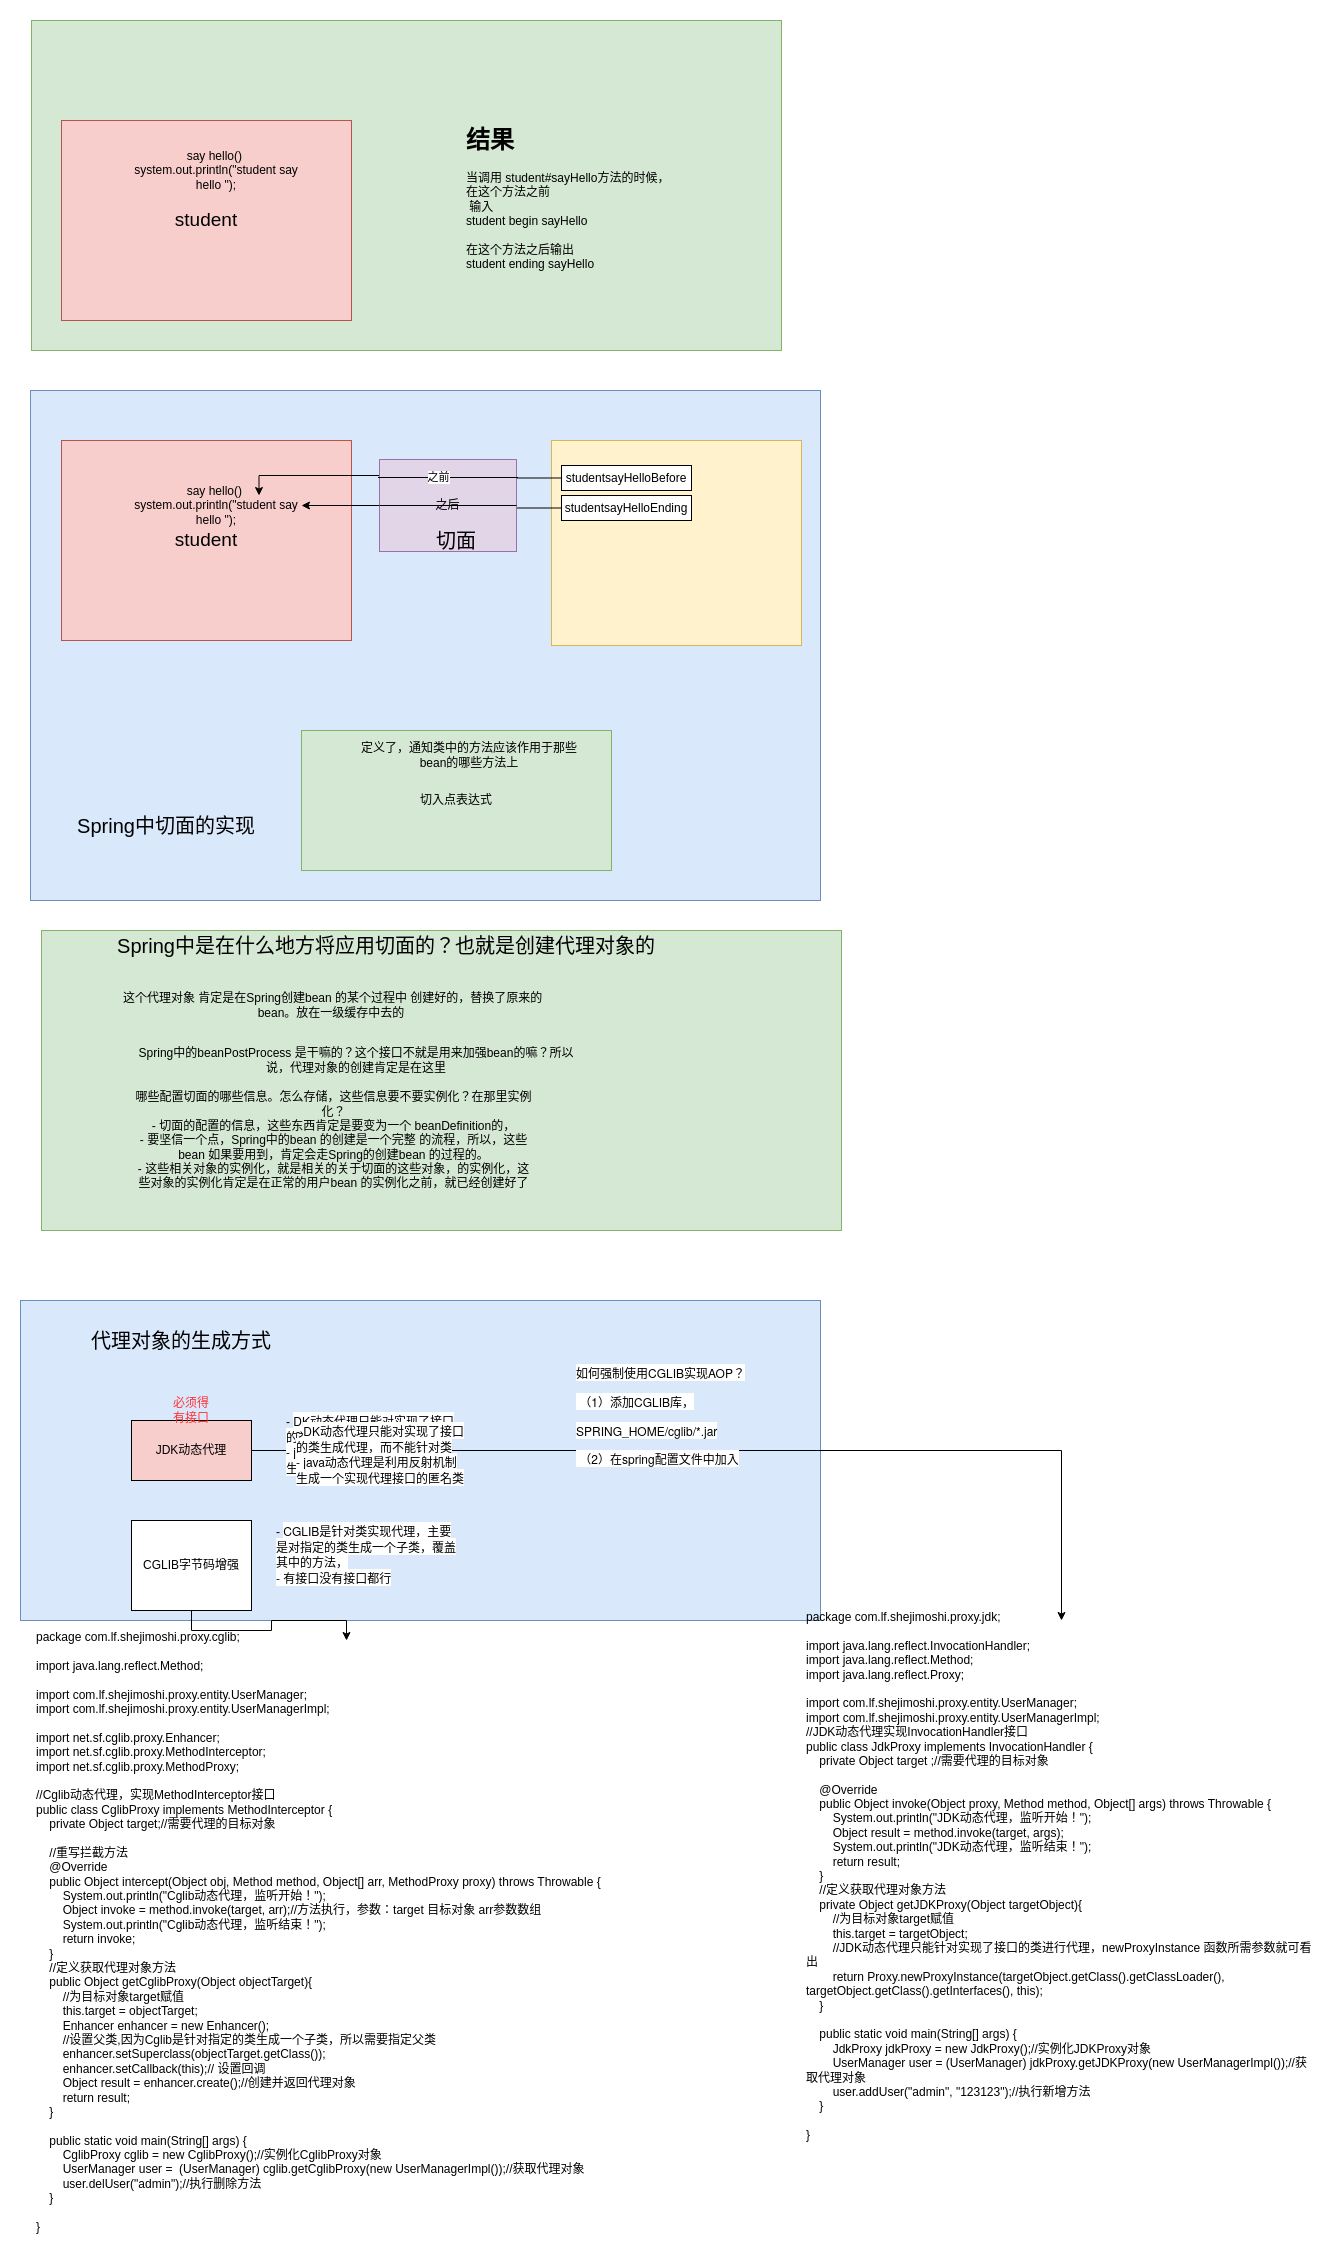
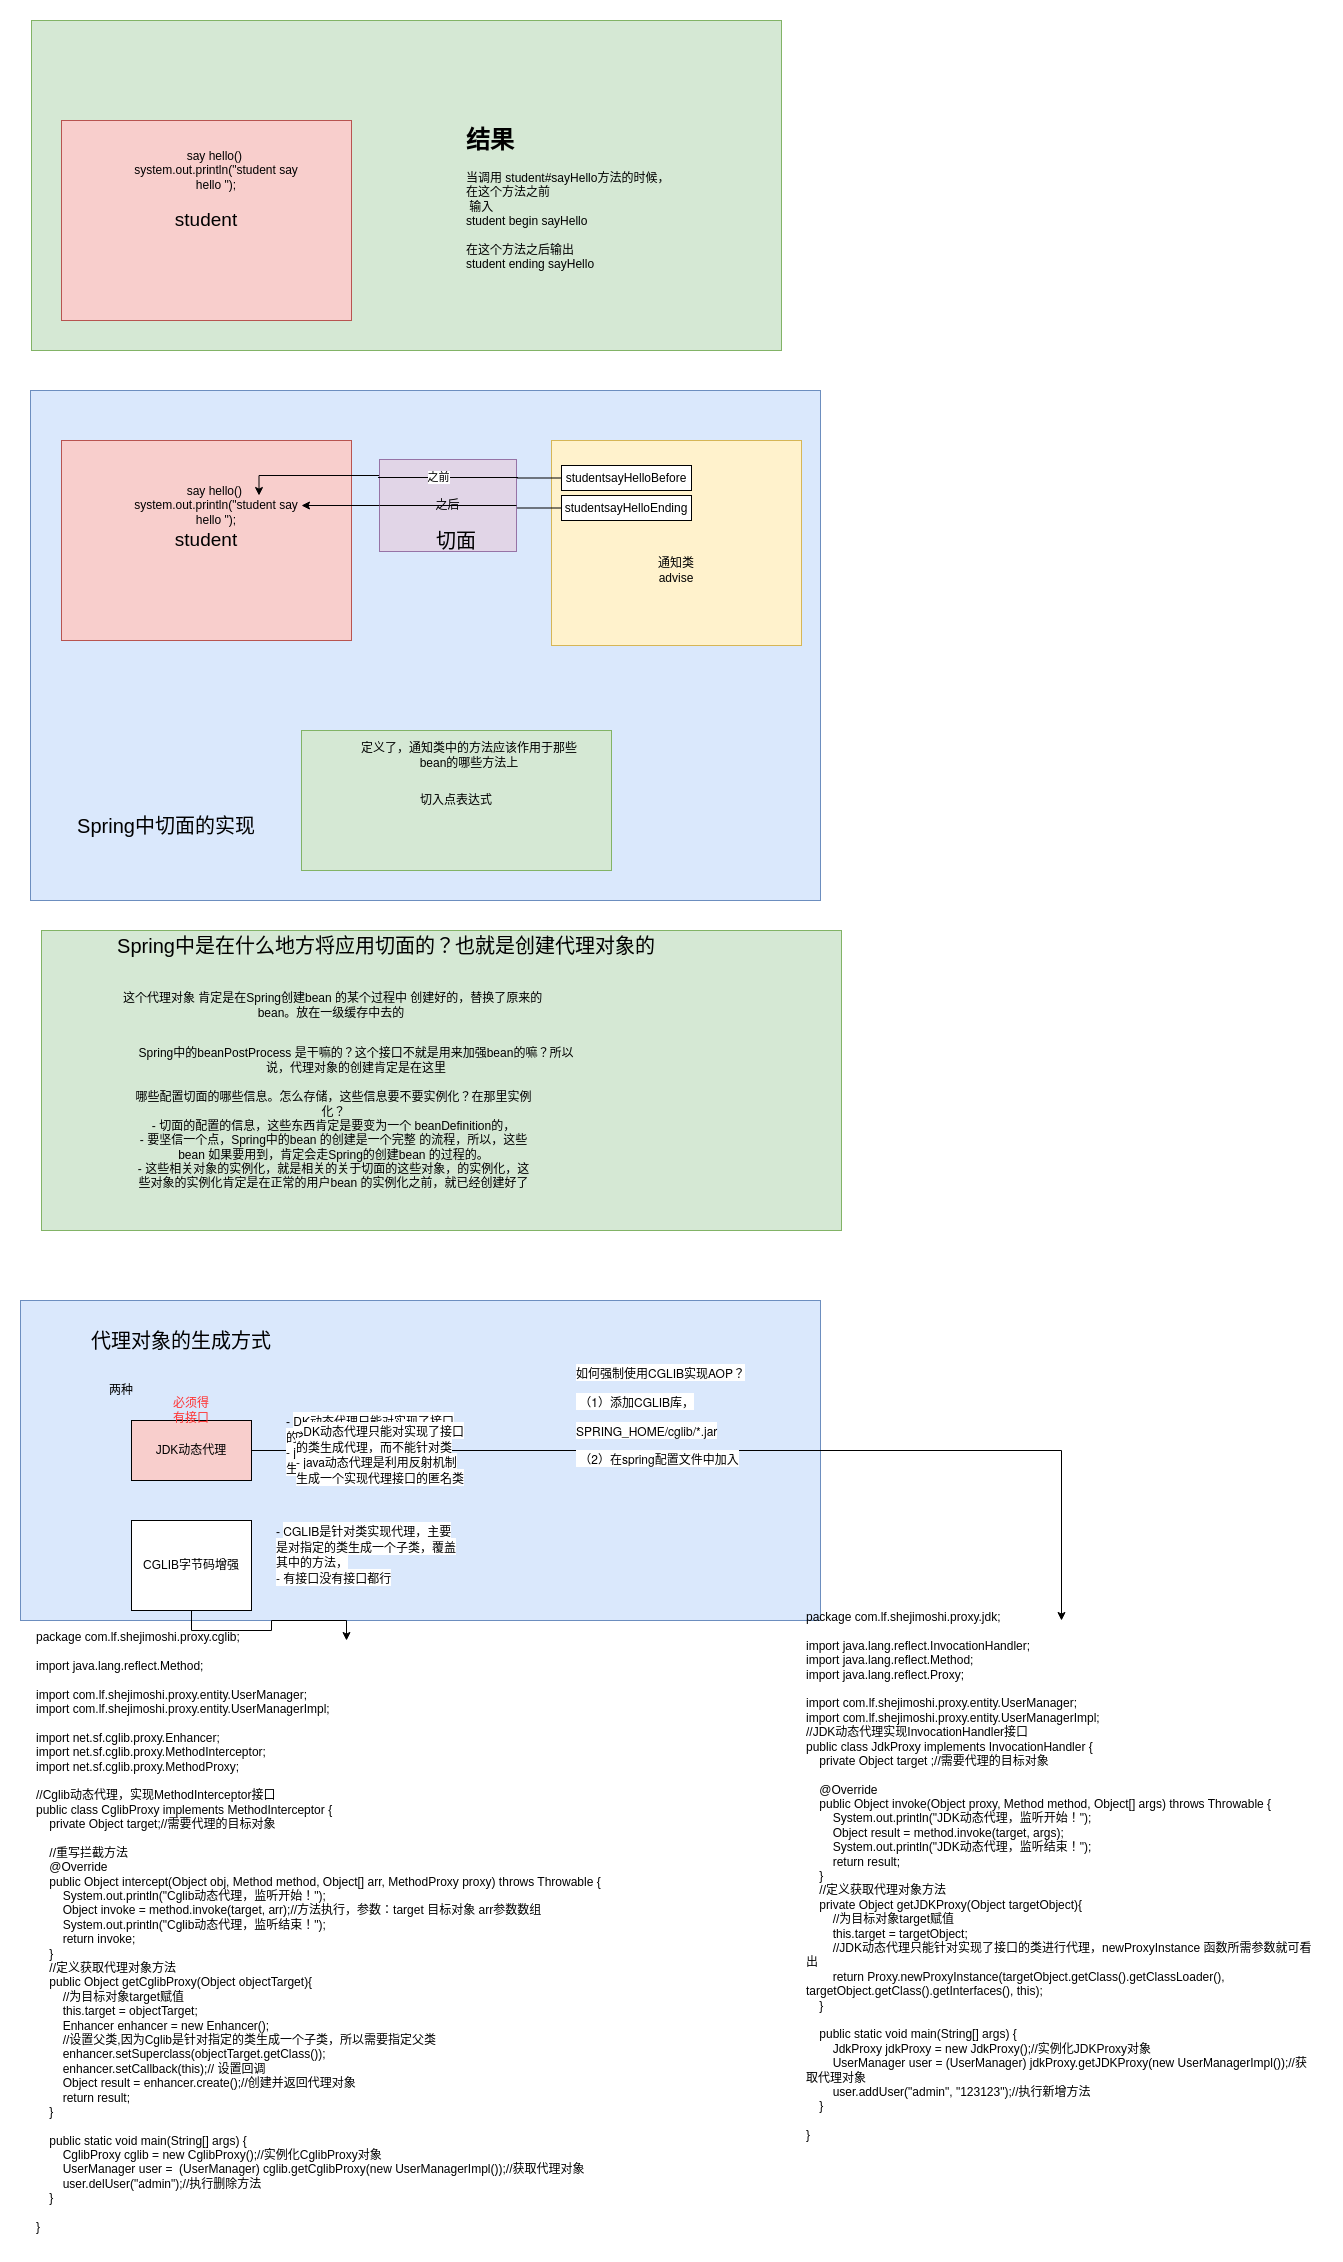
node "通知类advise": added
node "两种": added
